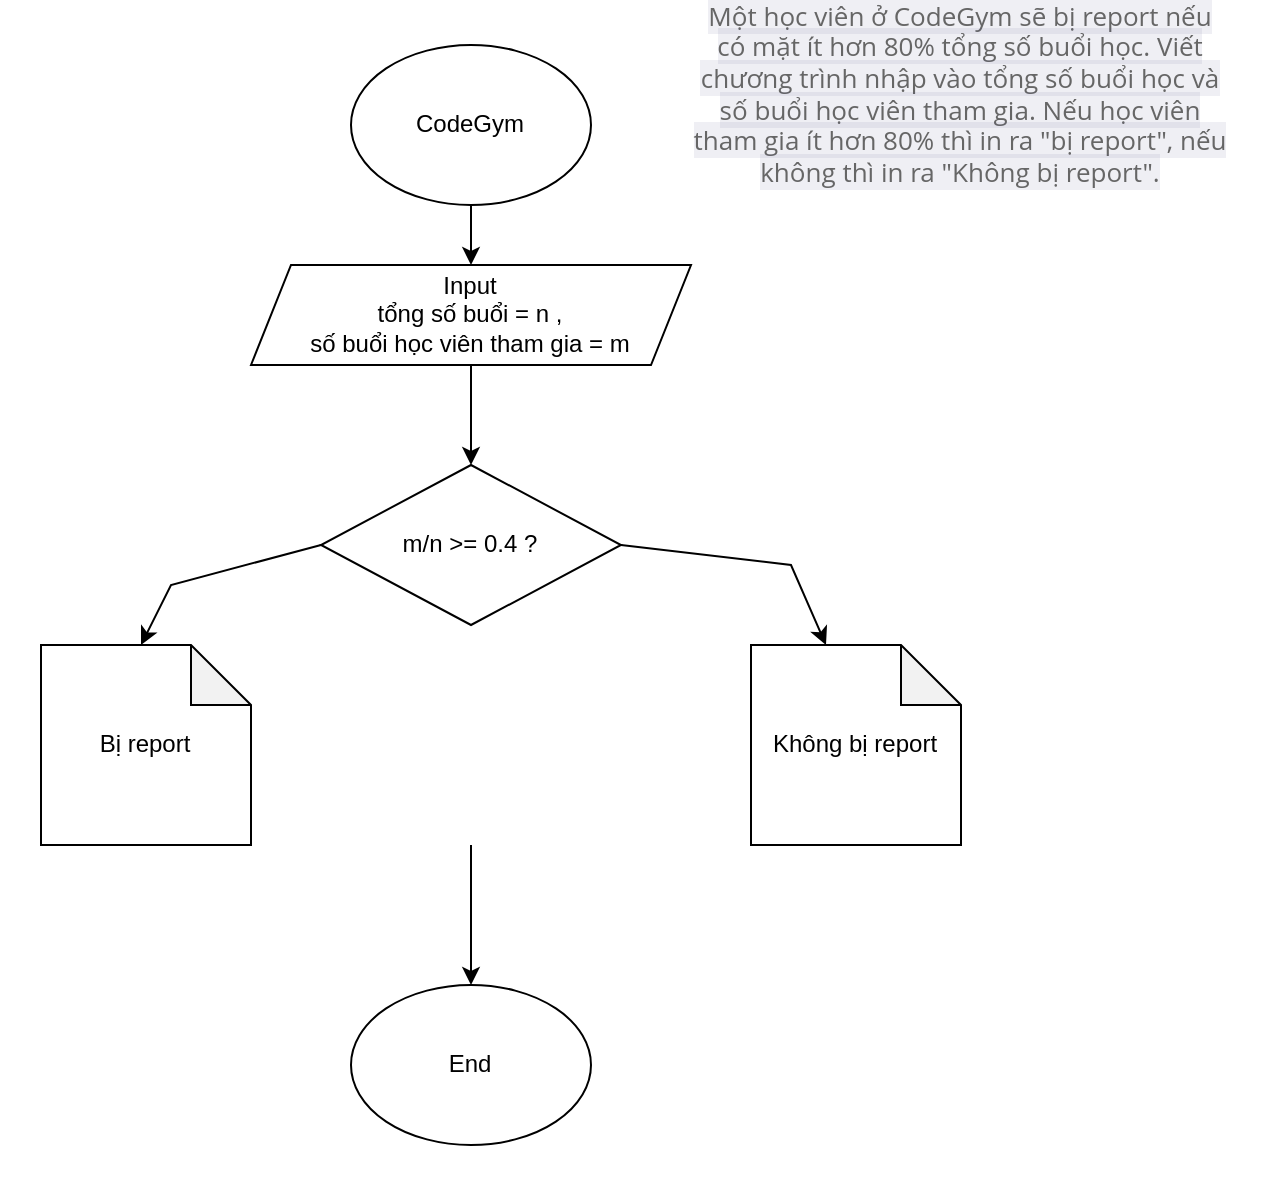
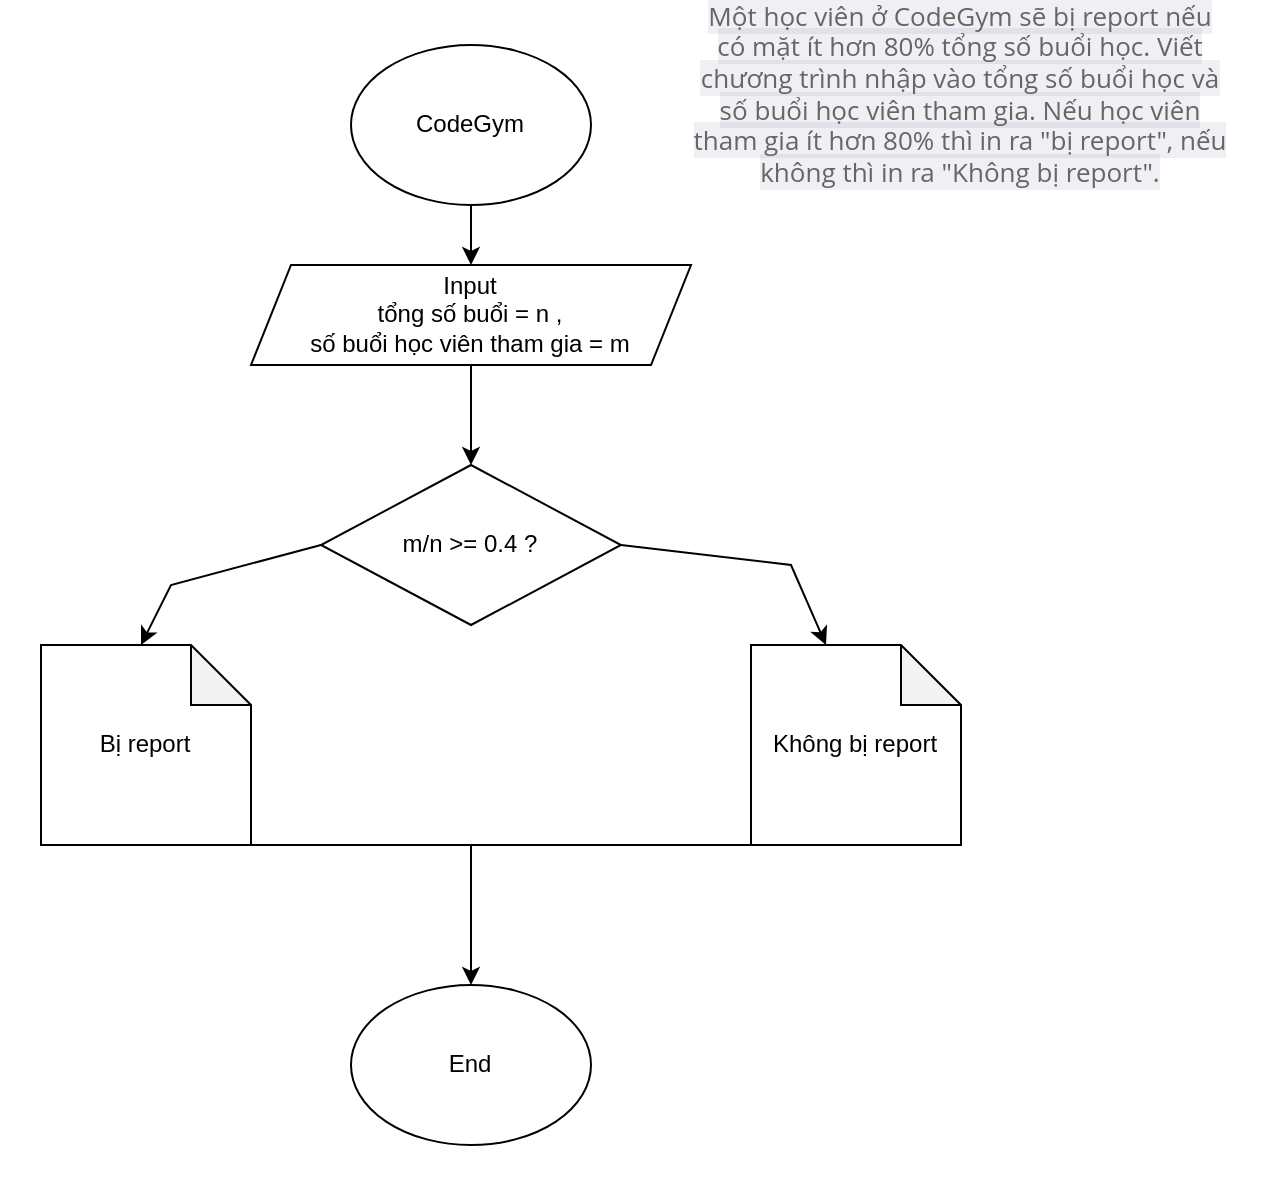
edge "Bị report" -- "Không bị report": added
